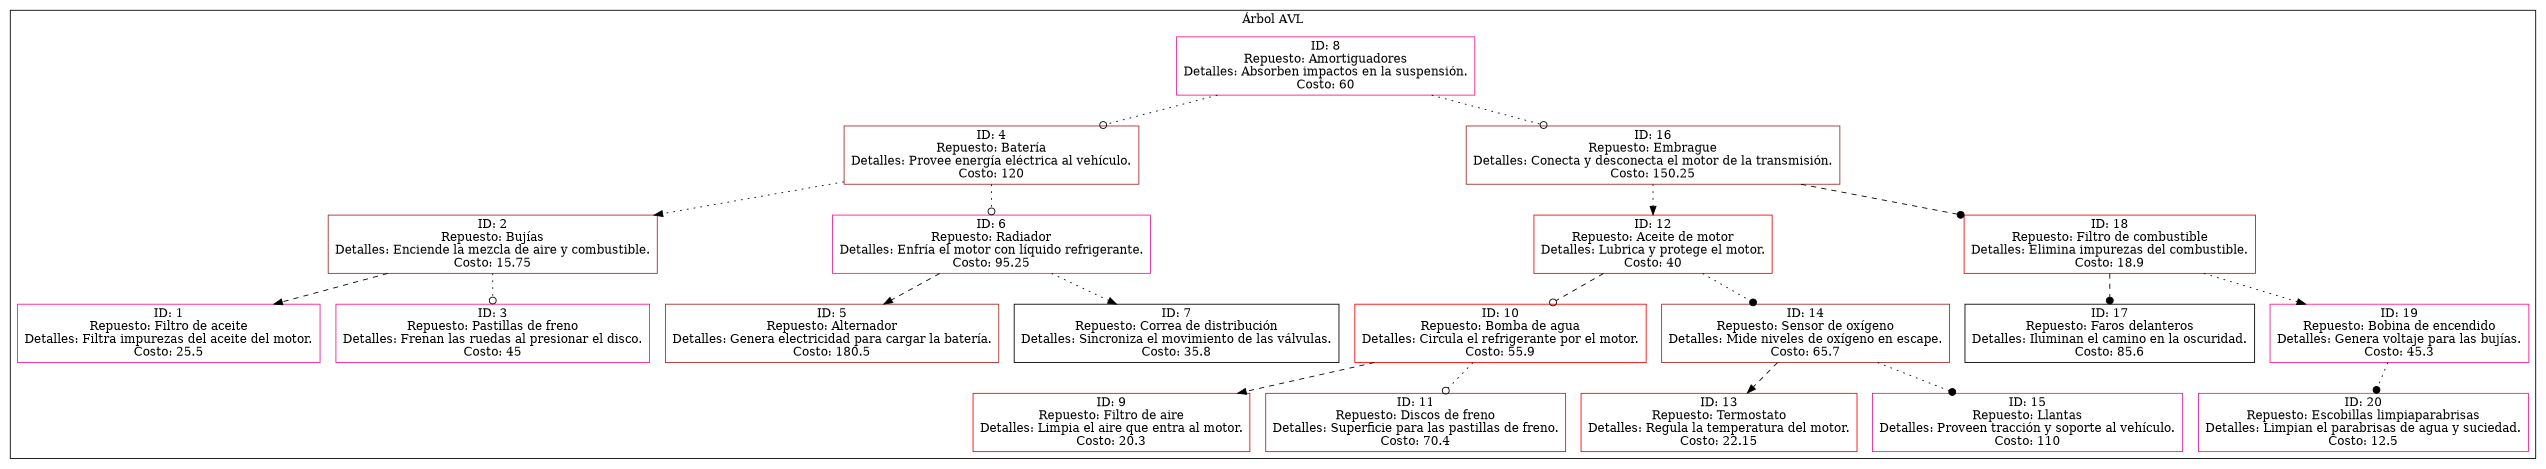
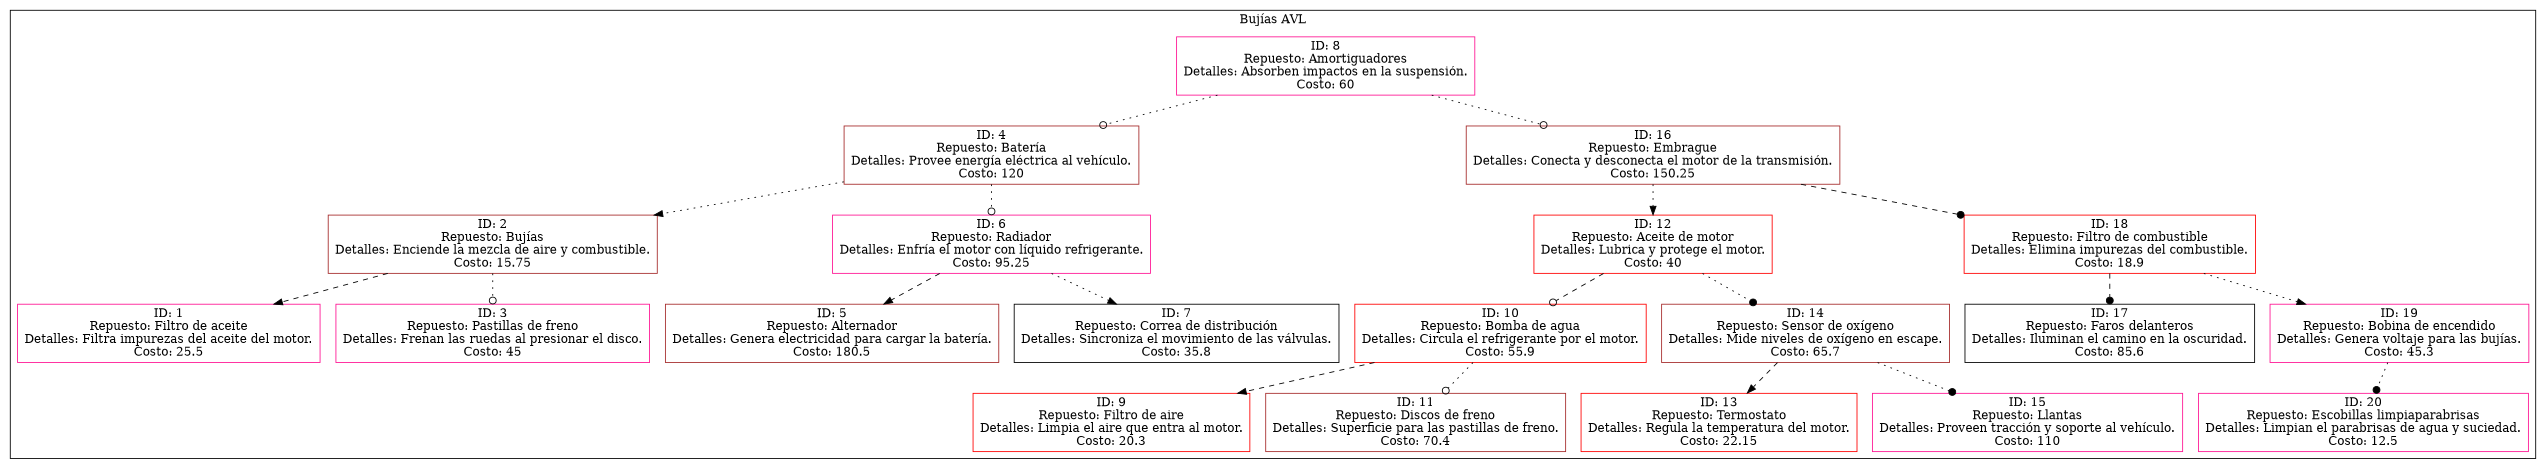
cluster "Árbol AVL": label "Árbol AVL" -> "Bujías AVL"
